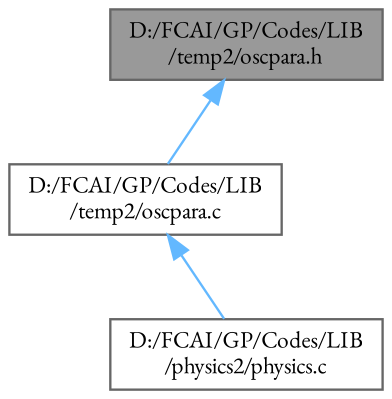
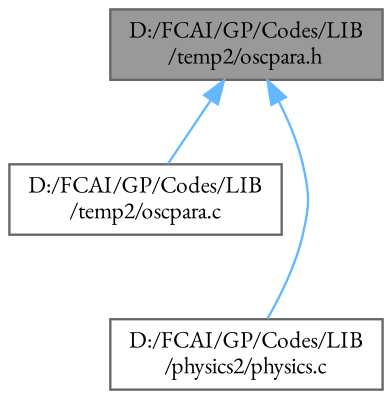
edge "D:/FCAI/GP/Codes/LIB /physics2/physics.c" -> "D:/FCAI/GP/Codes/LIB /temp2/oscpara.c": now "D:/FCAI/GP/Codes/LIB /physics2/physics.c" -> "D:/FCAI/GP/Codes/LIB /temp2/oscpara.h"
